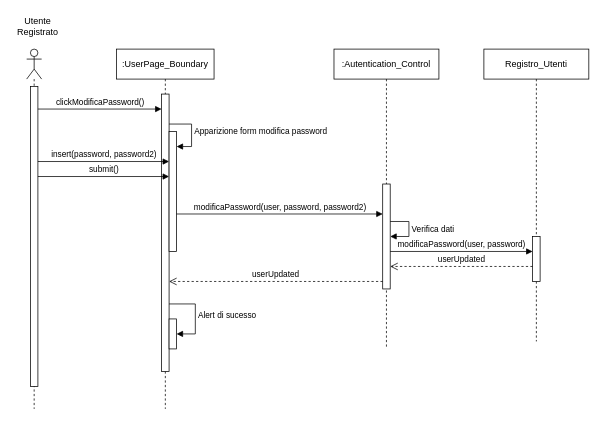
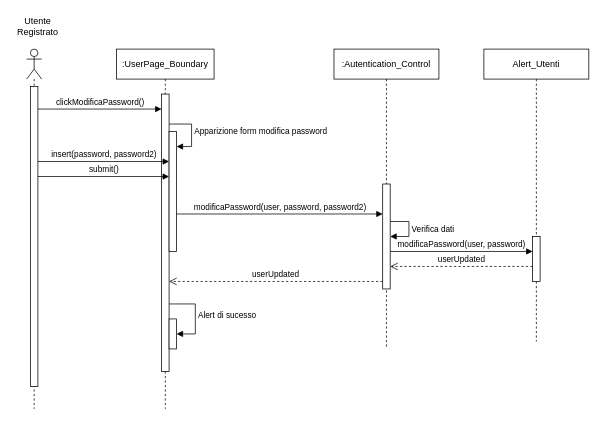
node "Registro_Utenti": label "Registro_Utenti" -> "Alert_Utenti"
